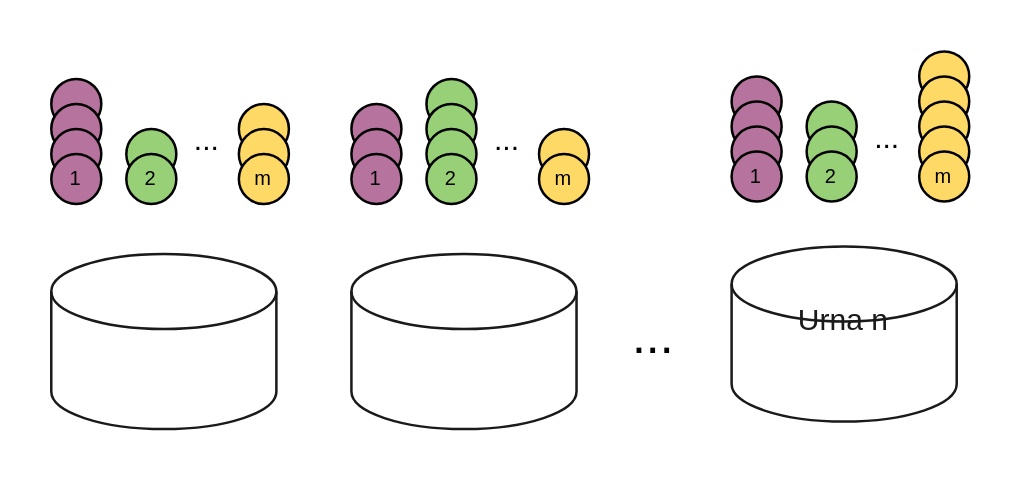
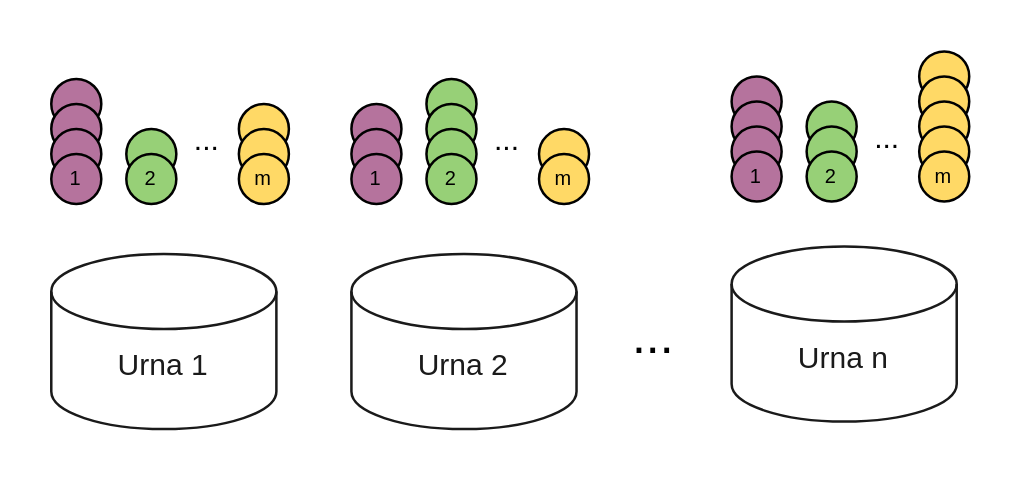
node "Urna n": moved (844, 321) -> (844, 359)
node "Urna 1": added
node "Urna 2": added
